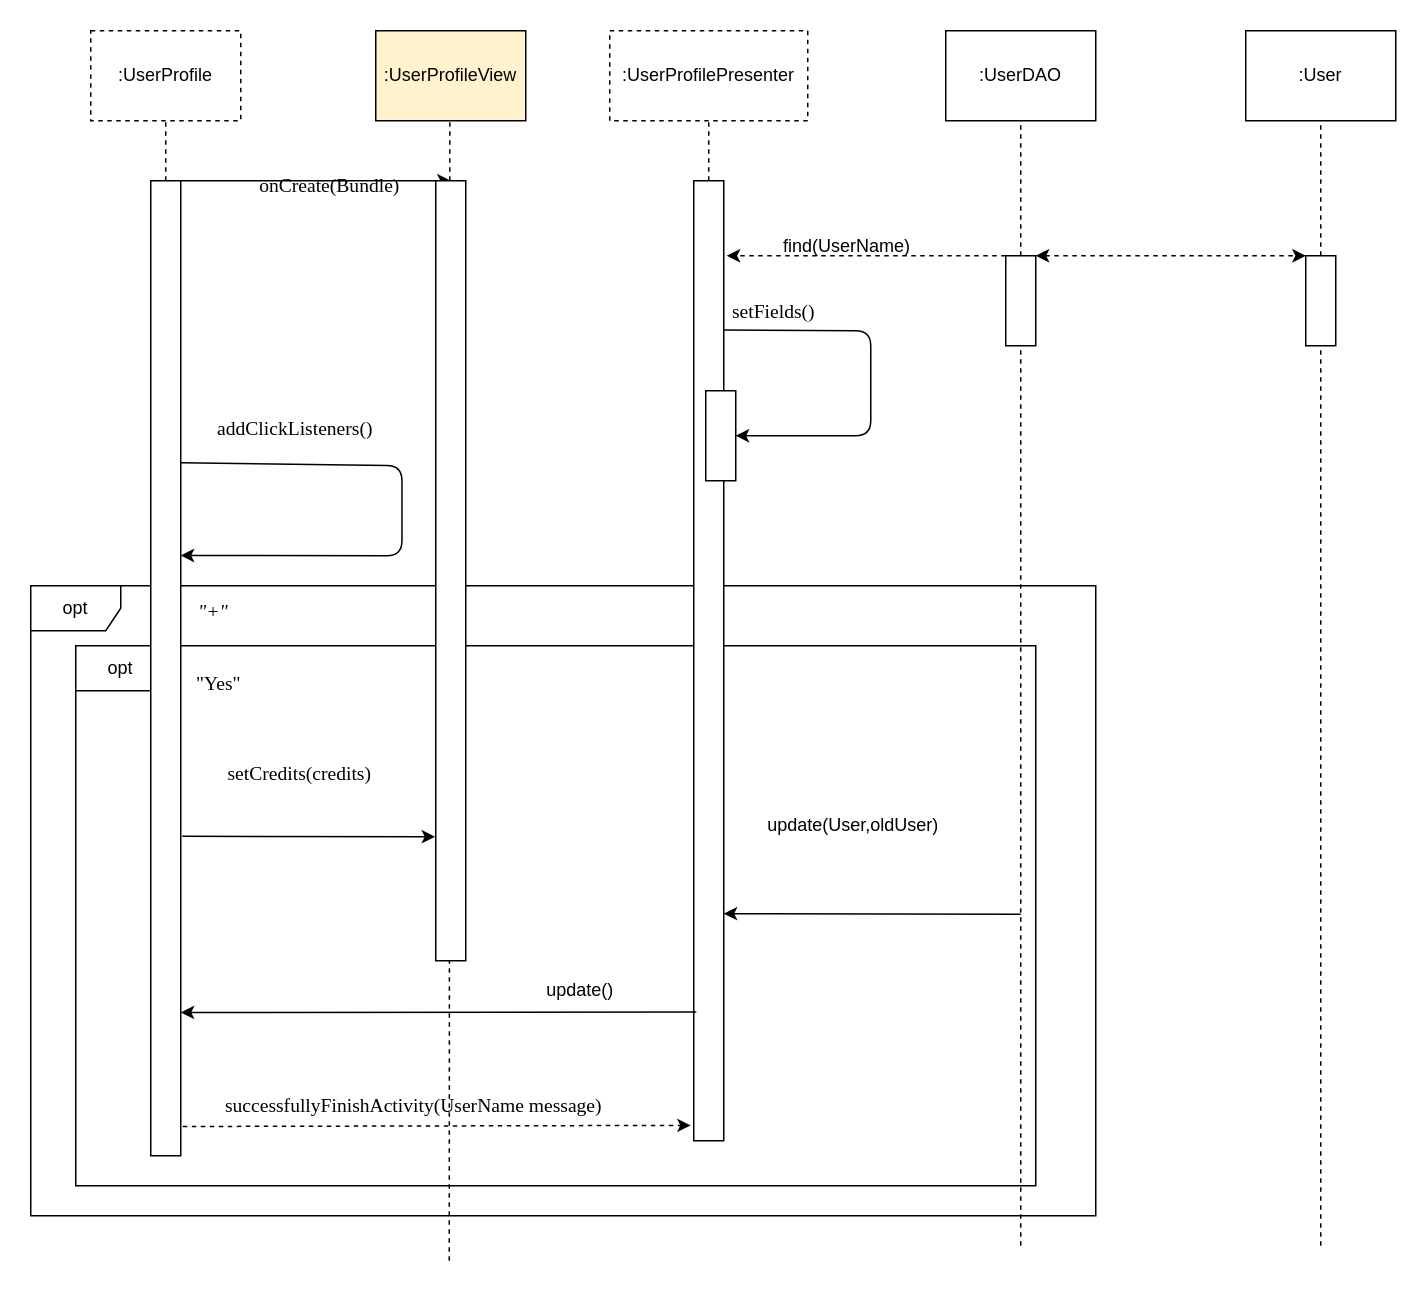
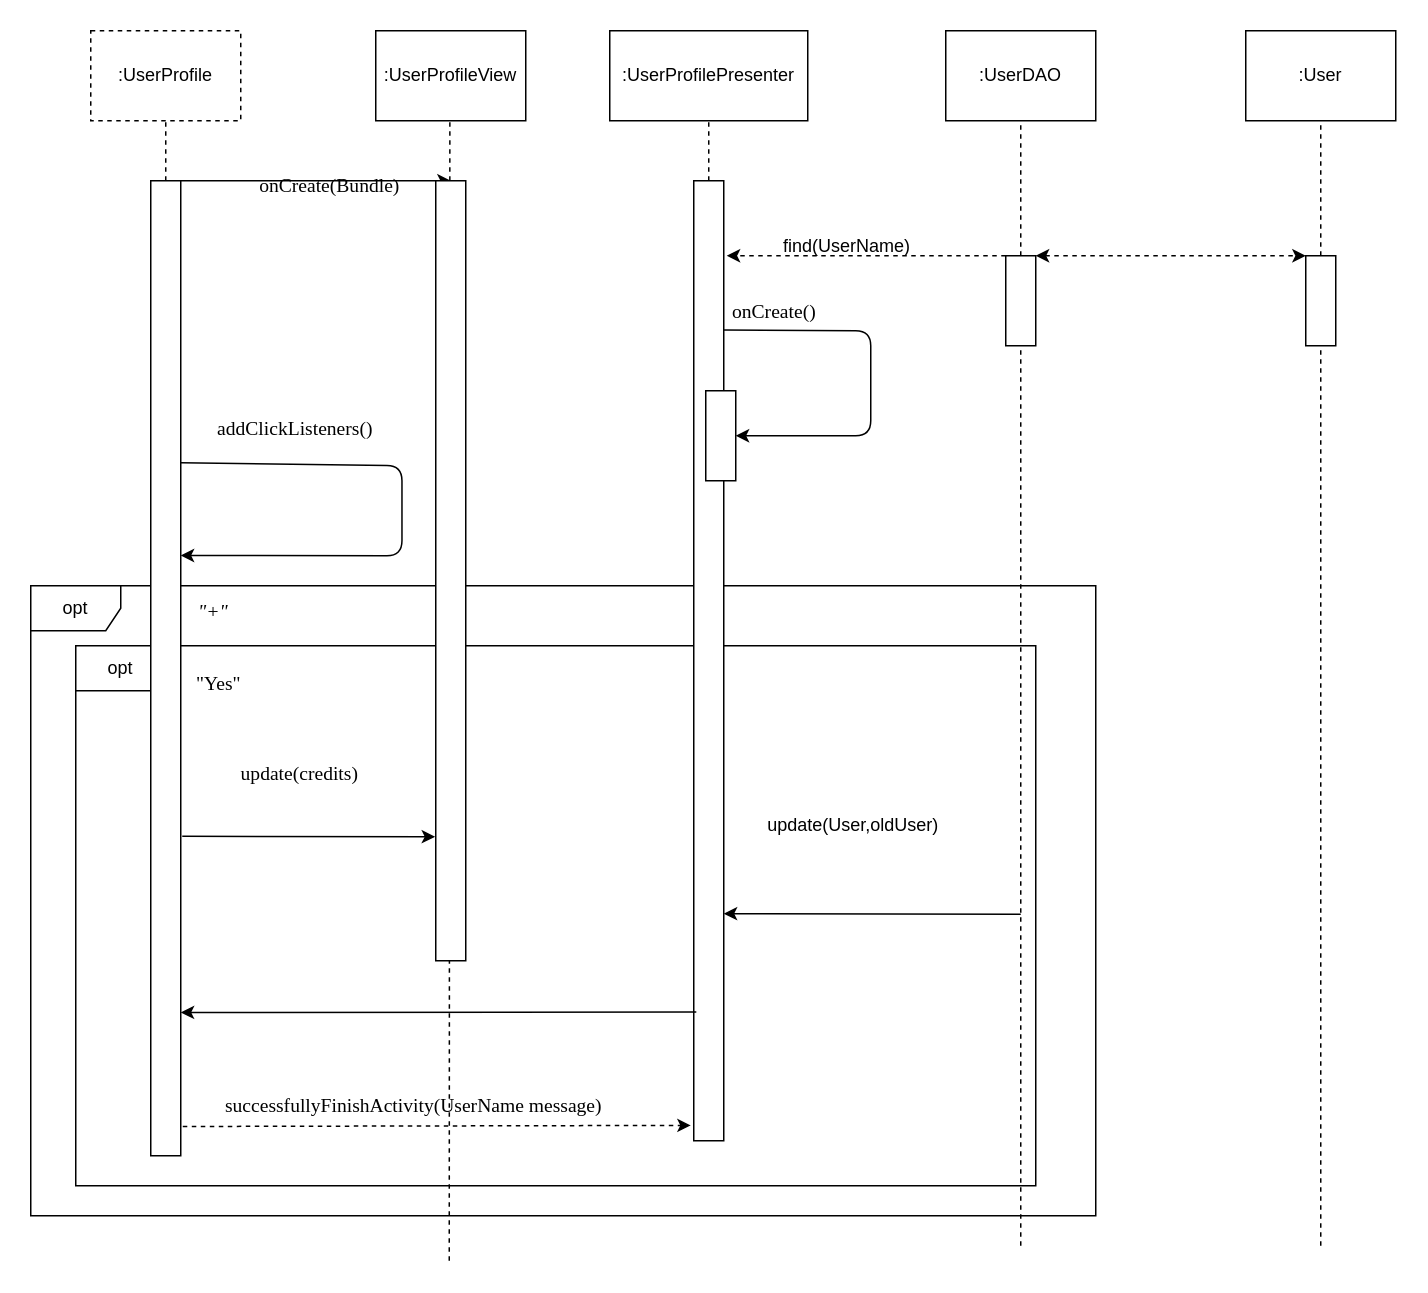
node ":UserProfileView": fillcolor #fff2cc -> #ffffff
node ":UserProfilePresenter": style dashed -> solid
node "setFields()": label "setFields()" -> "onCreate()"
node "setCredits(credits)": label "setCredits(credits)" -> "update(credits)"
node "update()": removed
